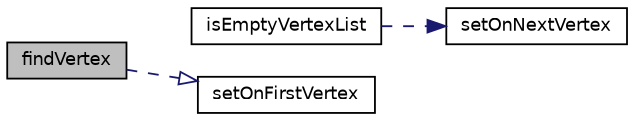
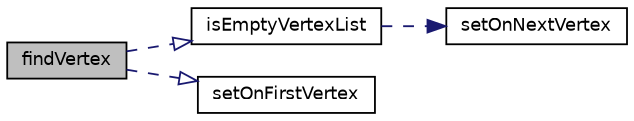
edge "findVertex" -> "isEmptyVertexList": added
